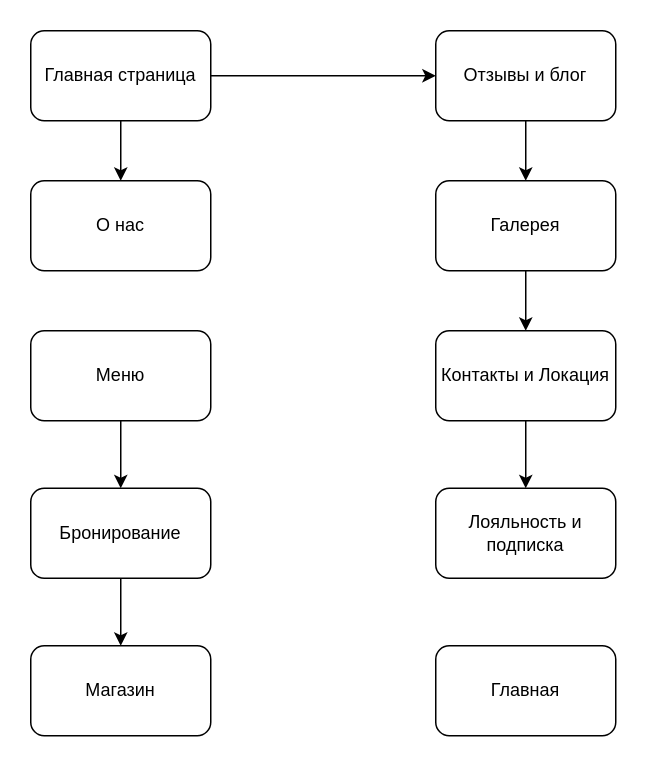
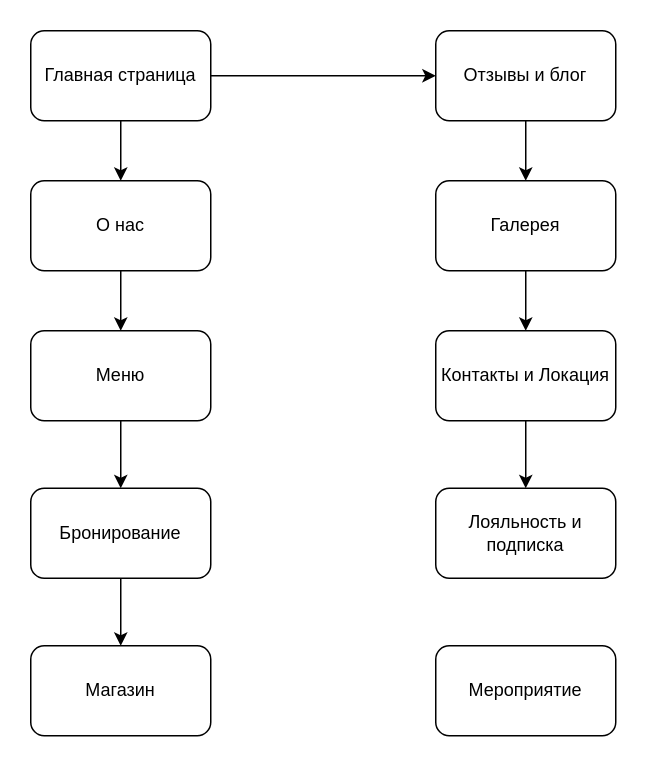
edge "О нас" -> "Меню": added
node "Главная": label "Главная" -> "Мероприятие"
